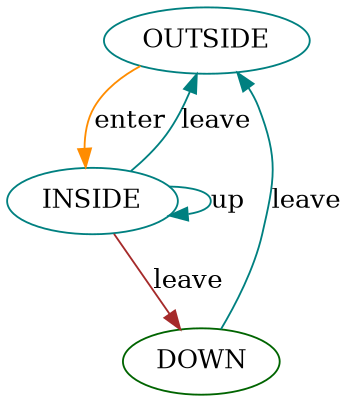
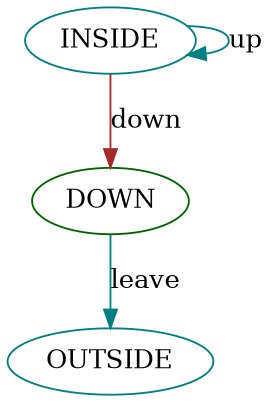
edge "OUTSIDE" -> "INSIDE": removed, label "enter"
edge "INSIDE" -> "OUTSIDE": removed, label "leave"
edge "INSIDE" -> "DOWN": label "leave" -> "down"
